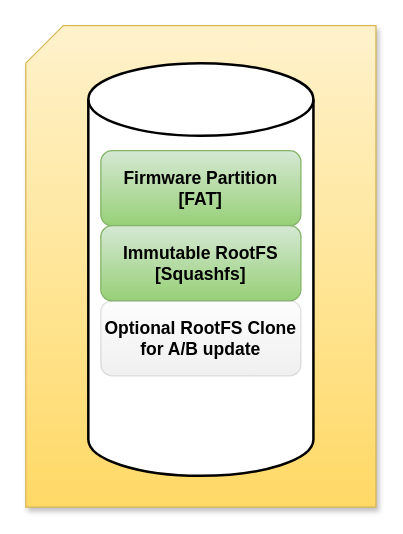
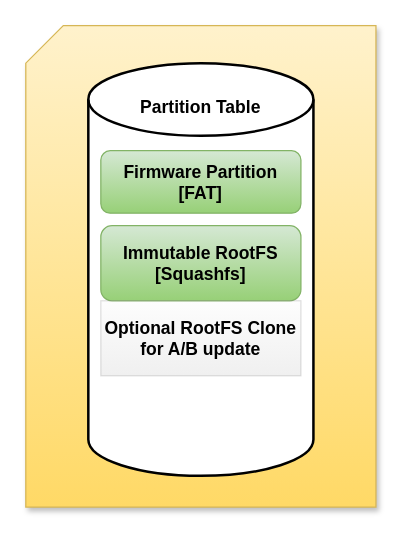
node "Partition Table": added
node "Firmware Partition [FAT]": size 200x75 -> 200x63
node "Optional RootFS Clone for A/B update": shape rounded rectangle -> rectangle
